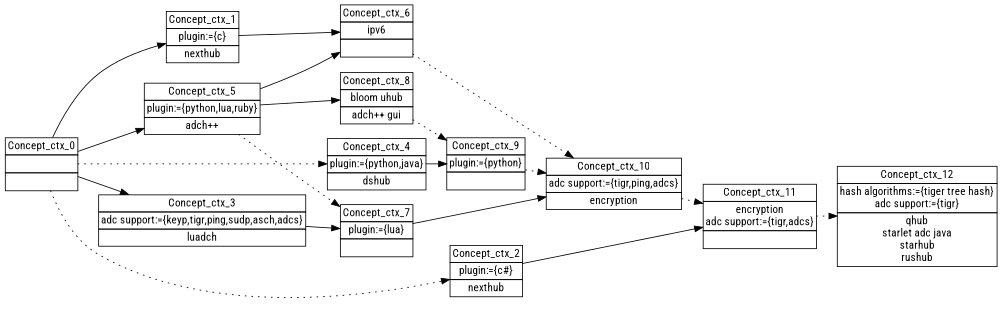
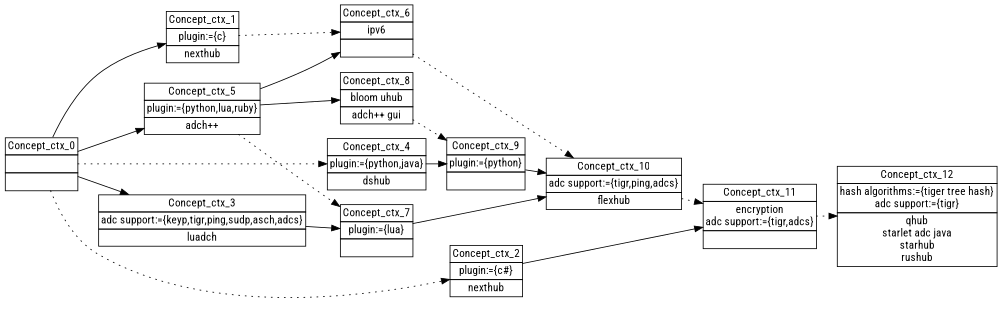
edge "Concept_ctx_1" -> "Concept_ctx_6": style solid -> dotted
edge "Concept_ctx_9" -> "Concept_ctx_10": style dotted -> solid
node "Concept_ctx_10": text "encryption" -> "flexhub"
